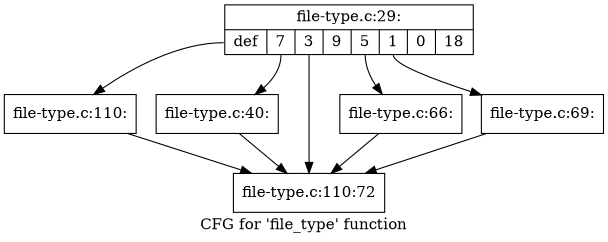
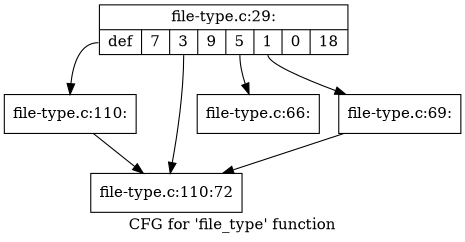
node "file-type.c:40:": removed
edge "file-type.c:66:" -> "file-type.c:110:72": removed
